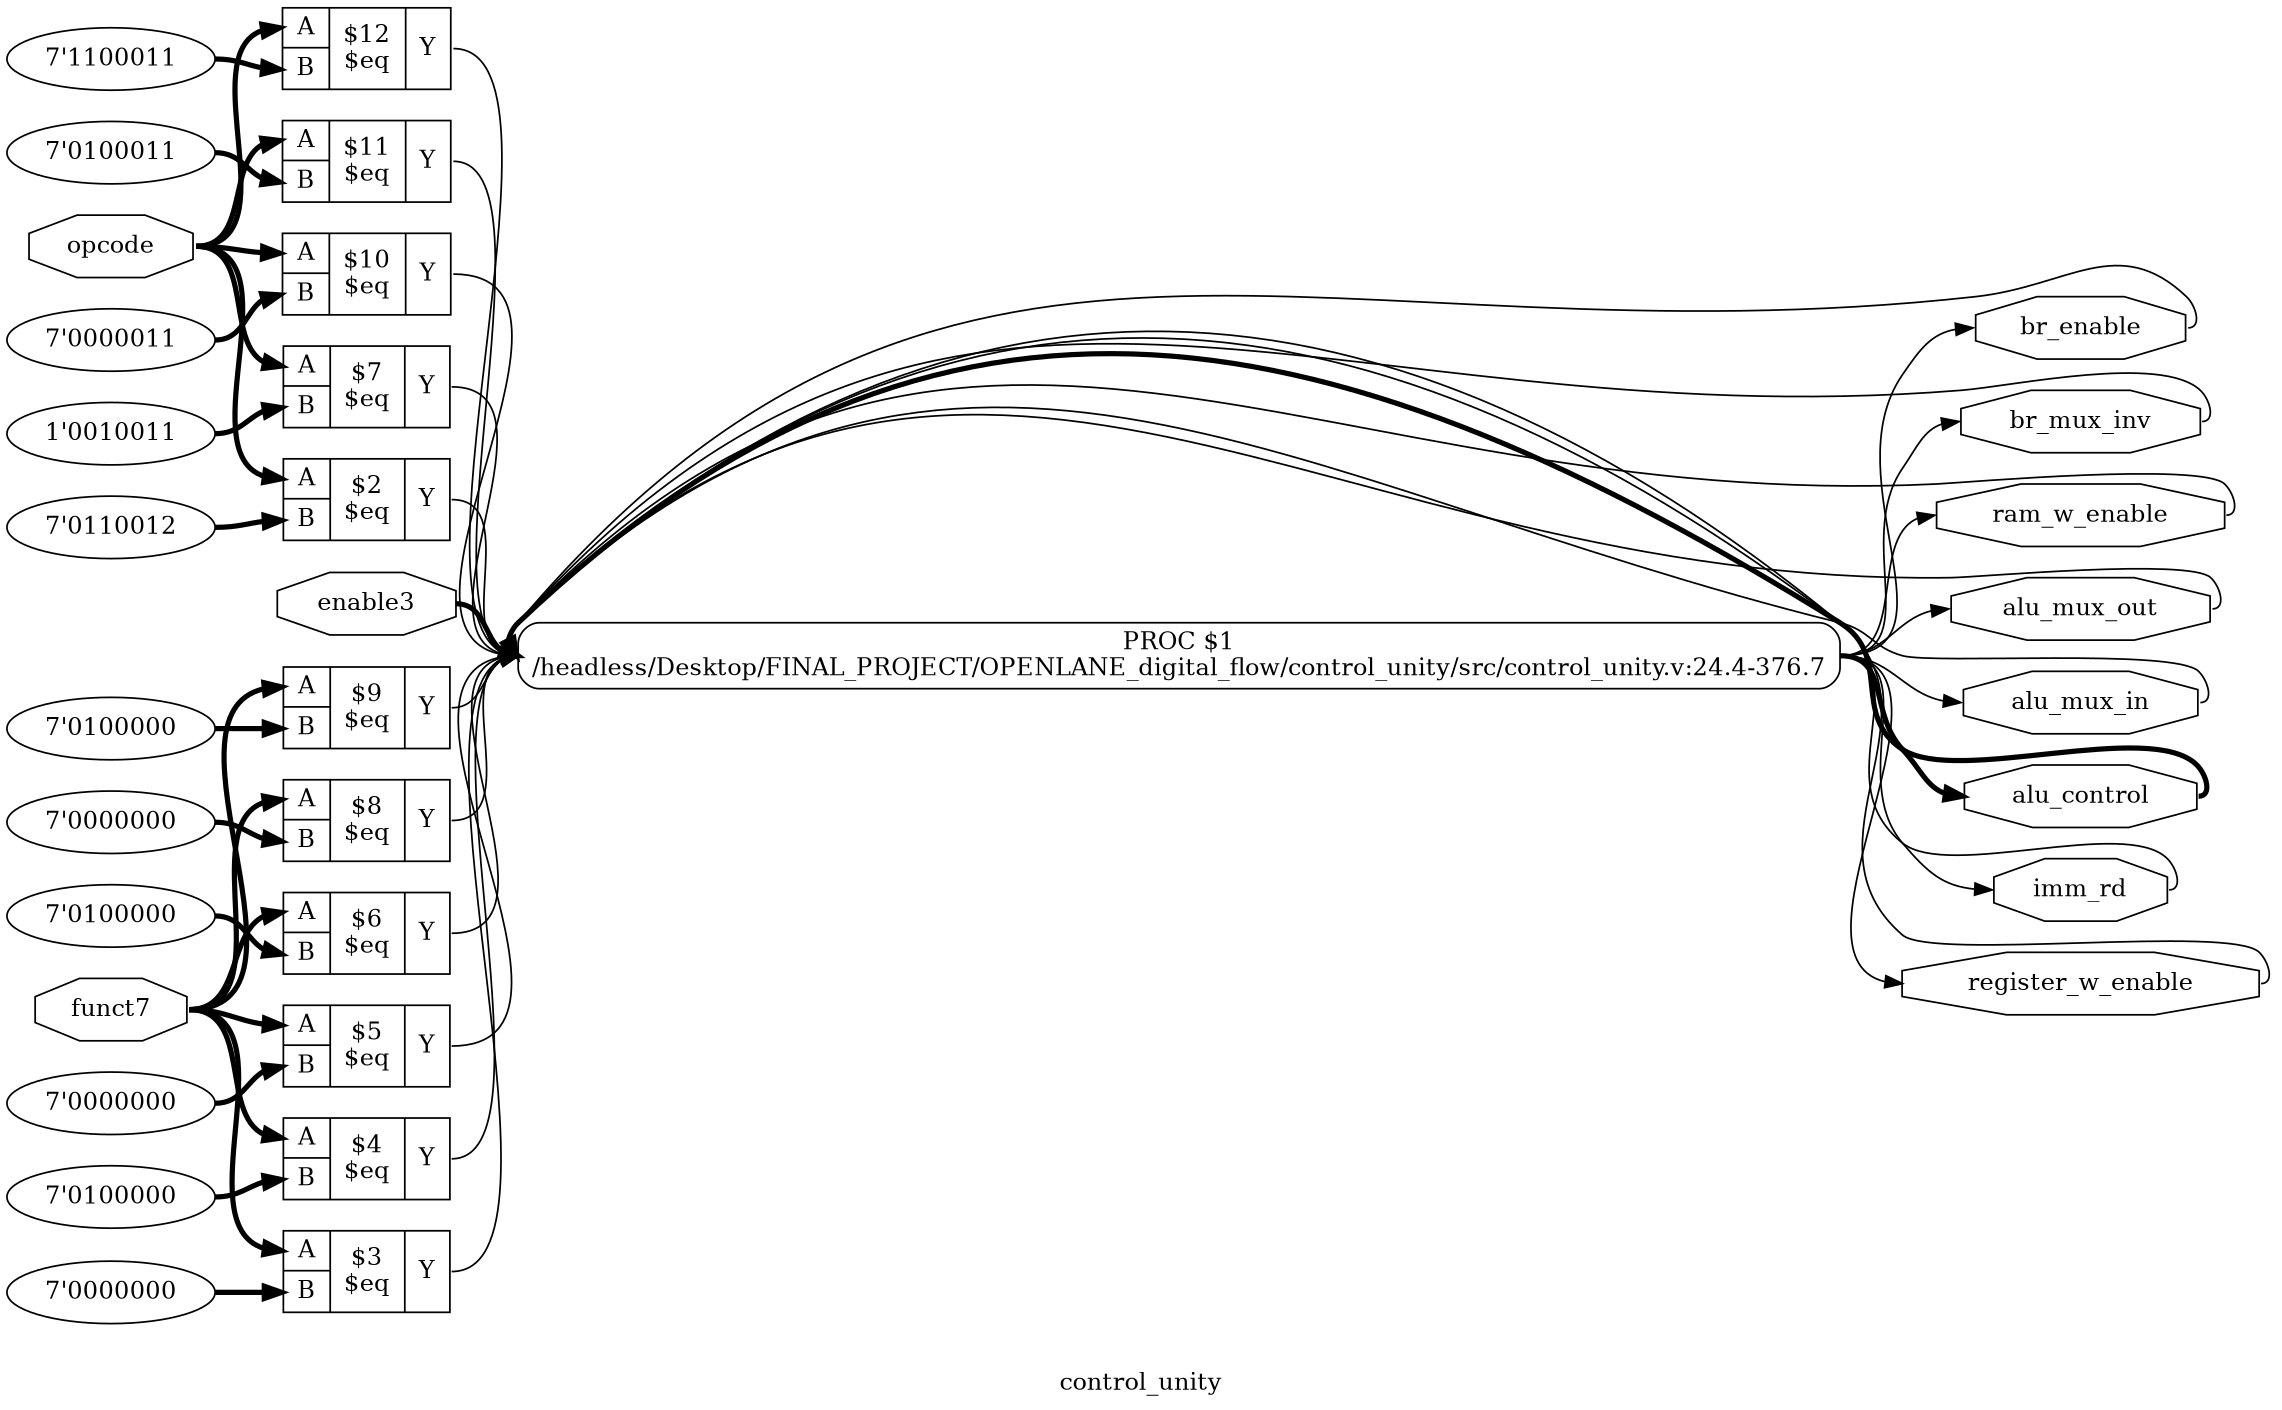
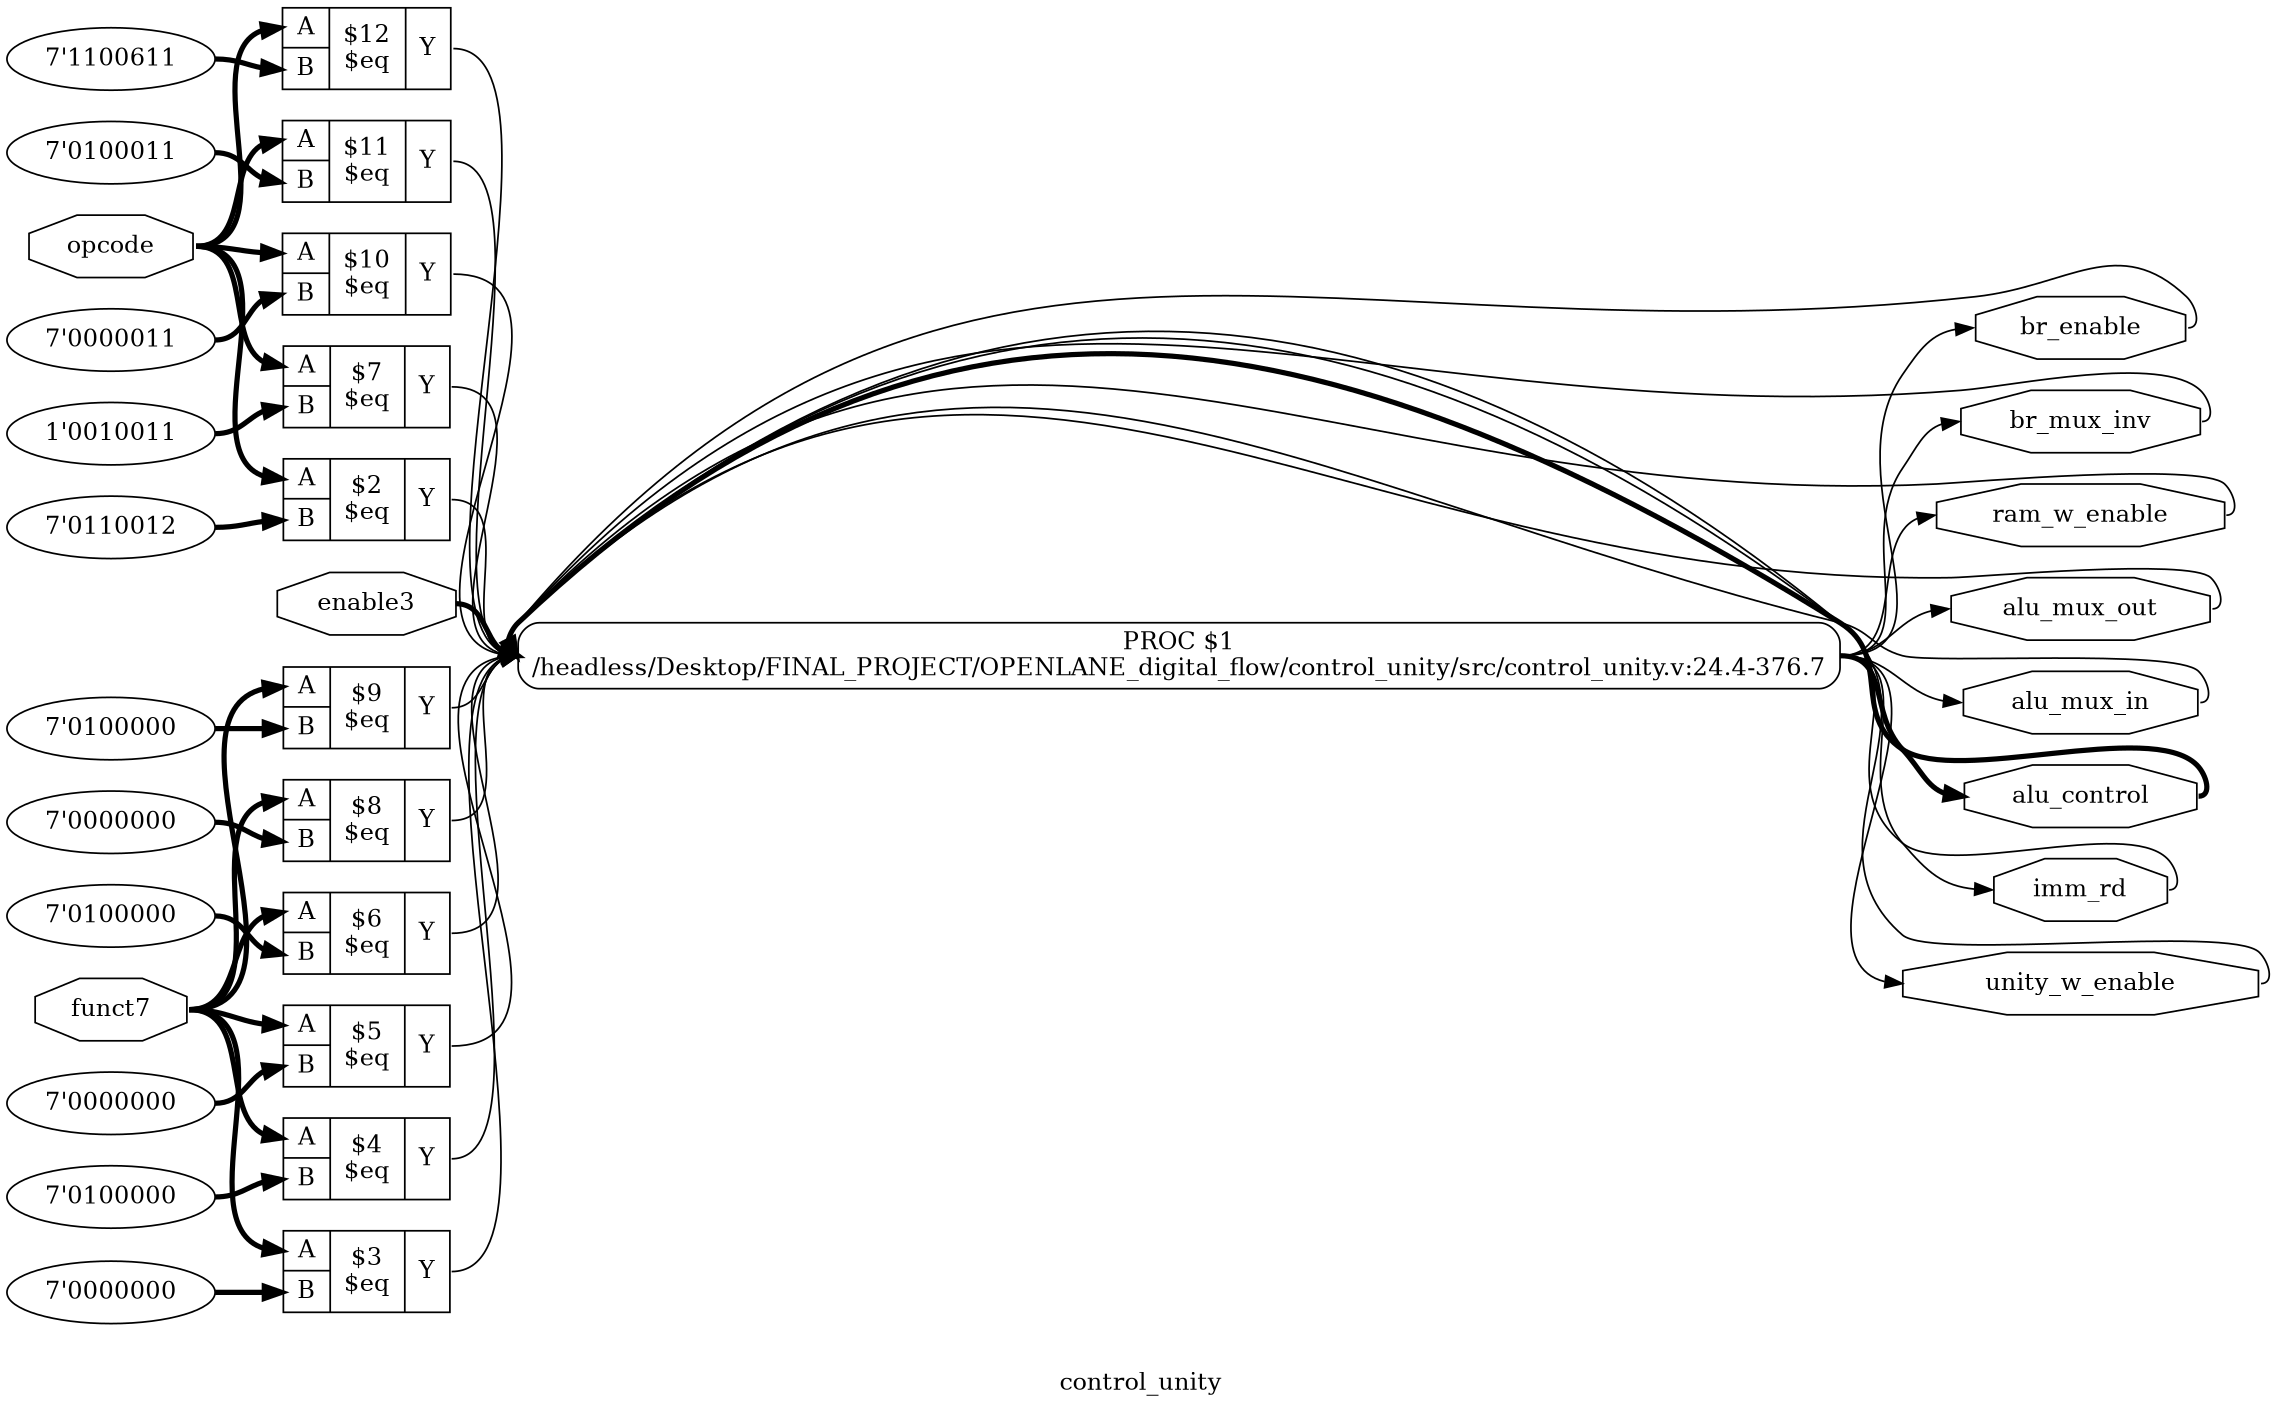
node "7'1100011": label "7'1100011" -> "7'1100611"
node "register_w_enable": label "register_w_enable" -> "unity_w_enable"
